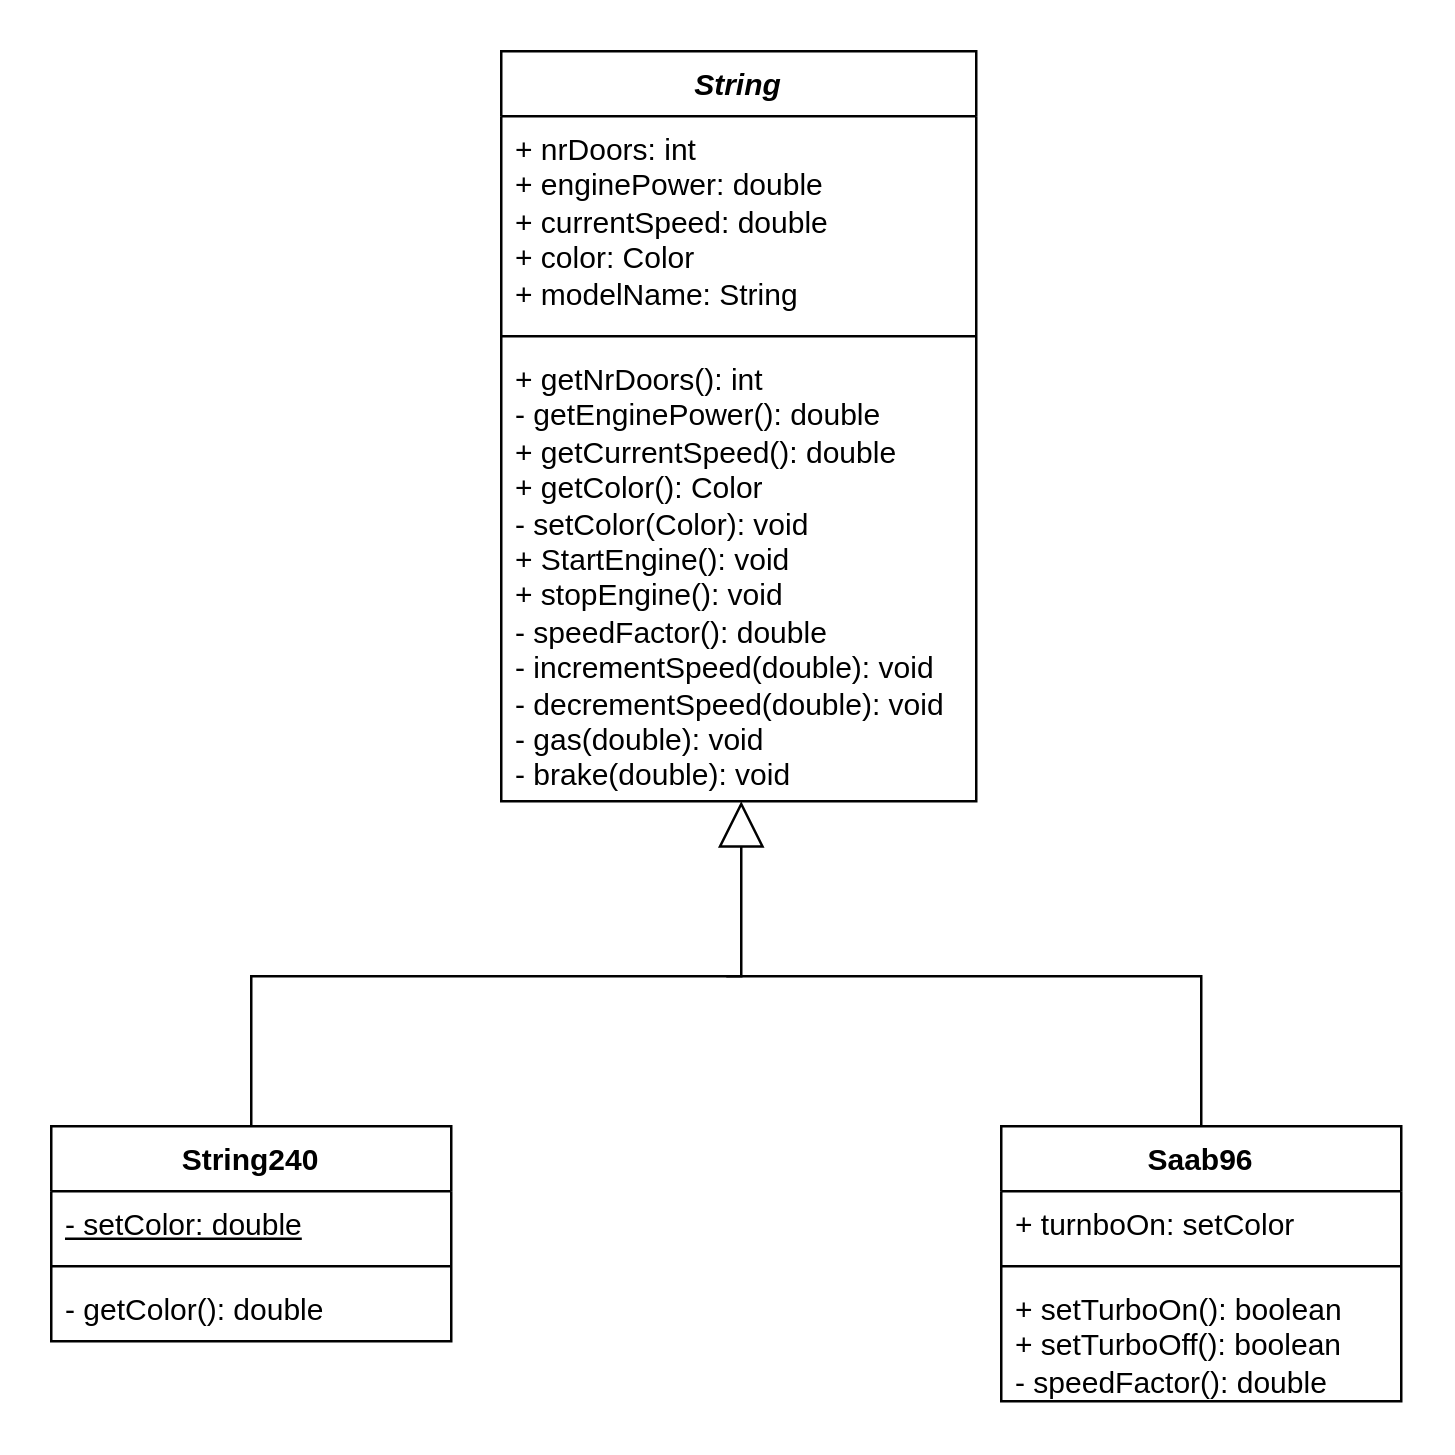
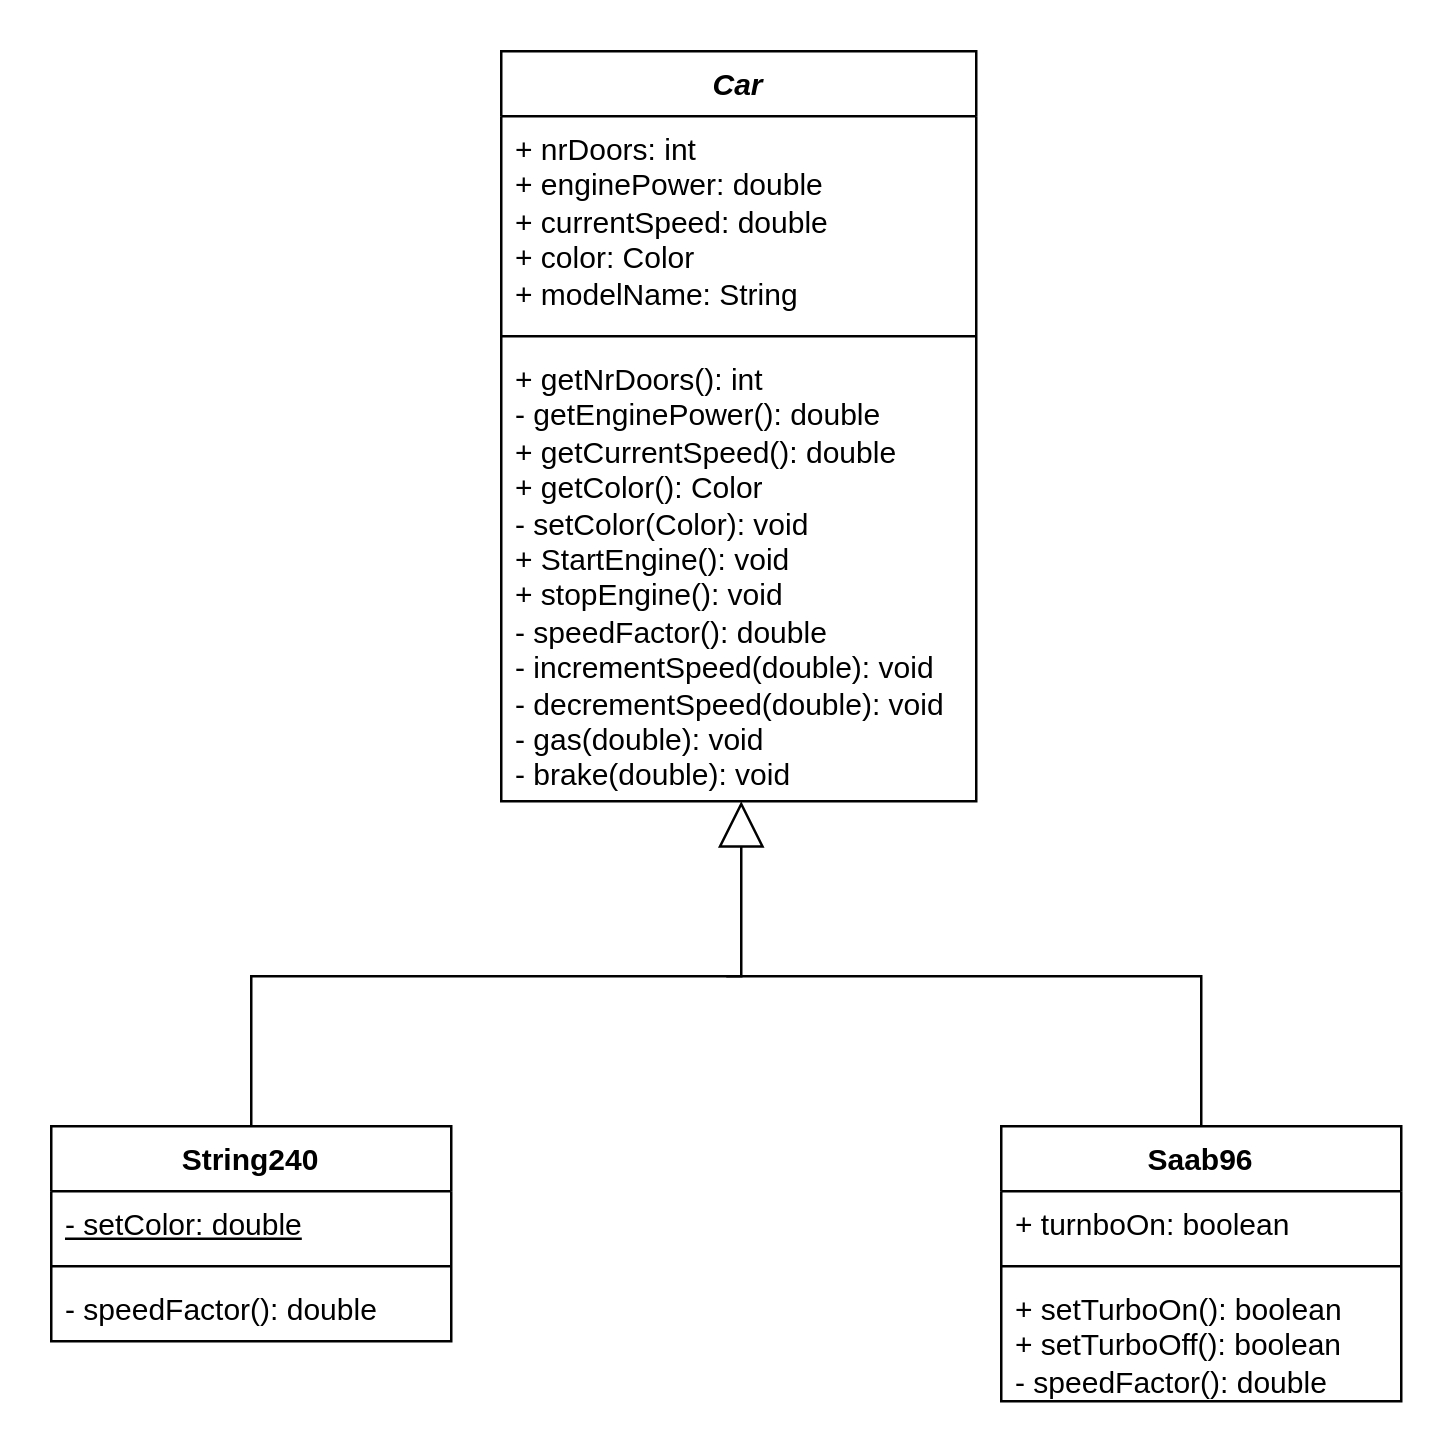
node "String": label "String" -> "Car"
node "+ turnboOn: setColor": label "+ turnboOn: setColor" -> "+ turnboOn: boolean"
node "- getColor(): double": label "- getColor(): double" -> "- speedFactor(): double"
